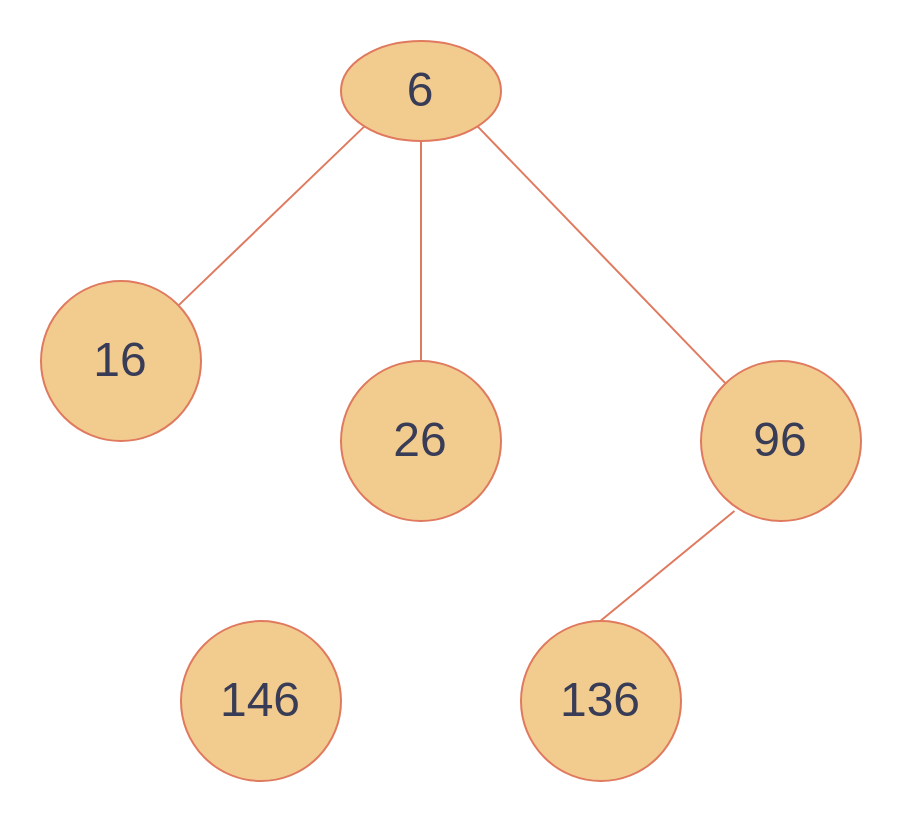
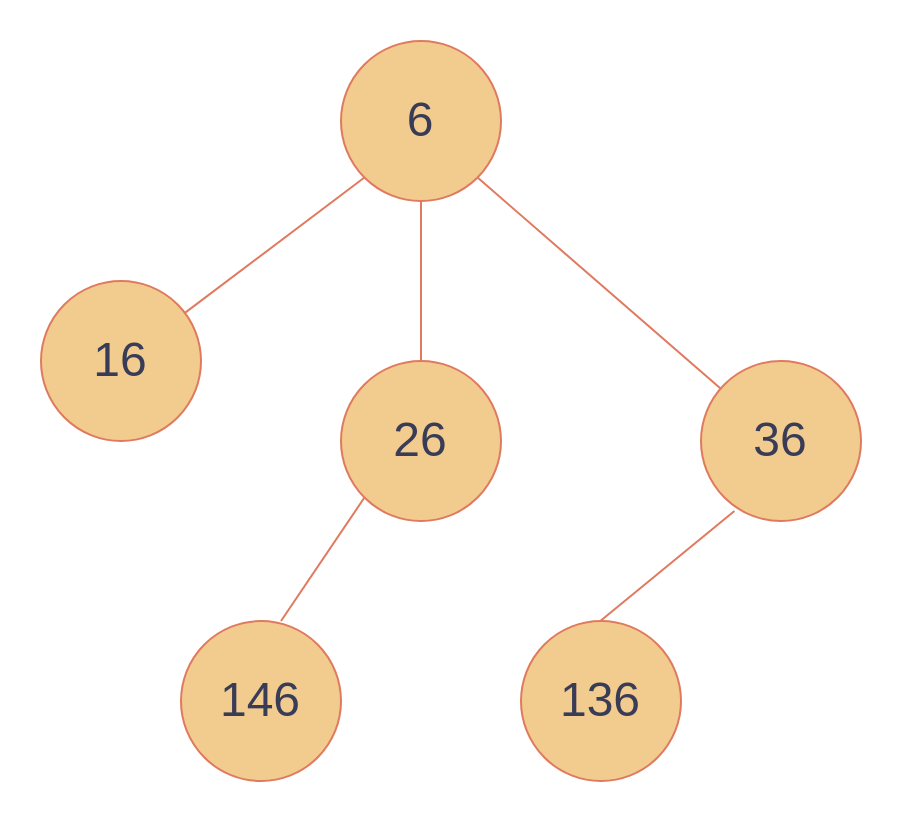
node "6": size 160x100 -> 160x160
node "96": label "96" -> "36"
edge "26" -- "146": added
